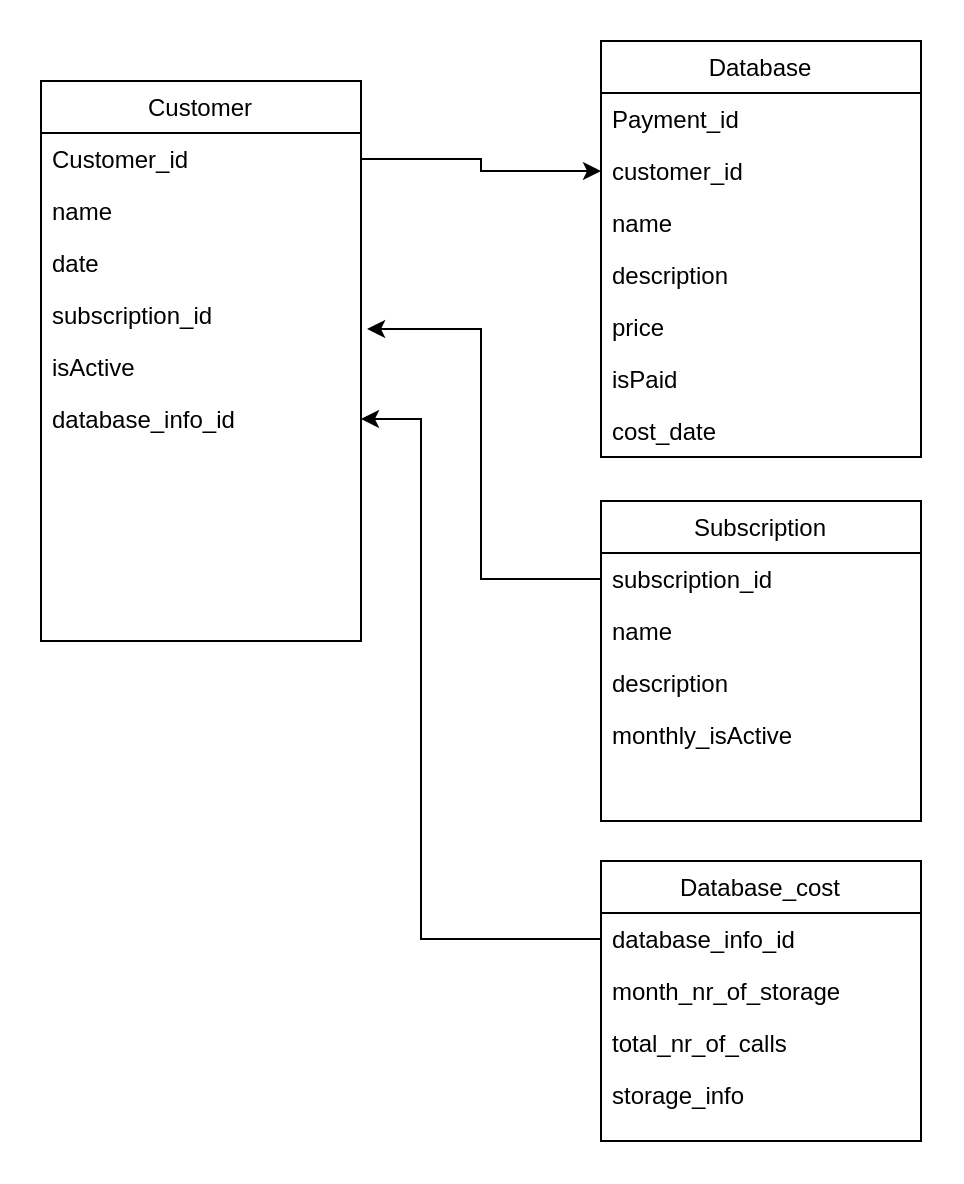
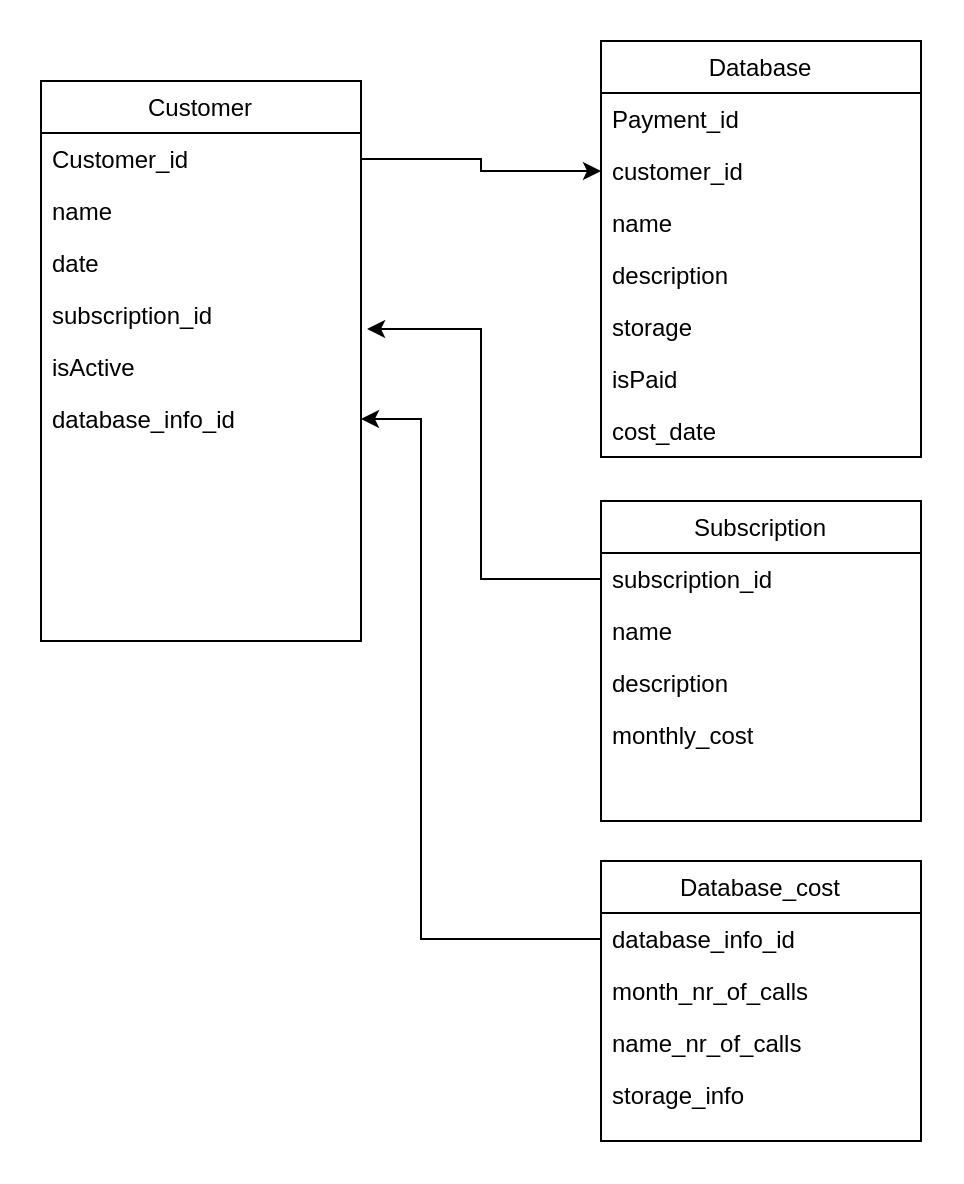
node "price": label "price" -> "storage"
node "monthly_isActive": label "monthly_isActive" -> "monthly_cost"
node "month_nr_of_storage": label "month_nr_of_storage" -> "month_nr_of_calls"
node "total_nr_of_calls": label "total_nr_of_calls" -> "name_nr_of_calls"
